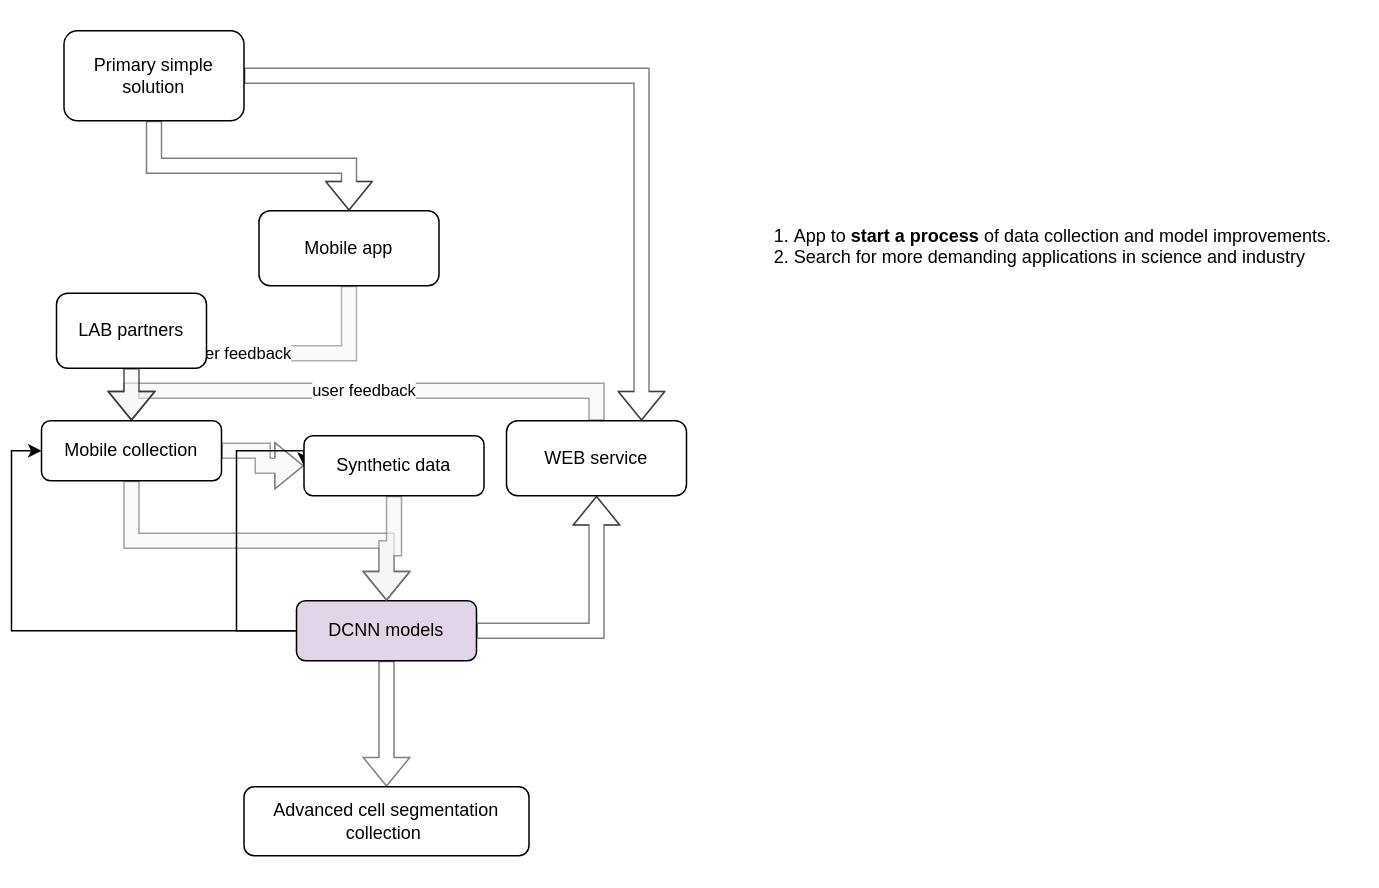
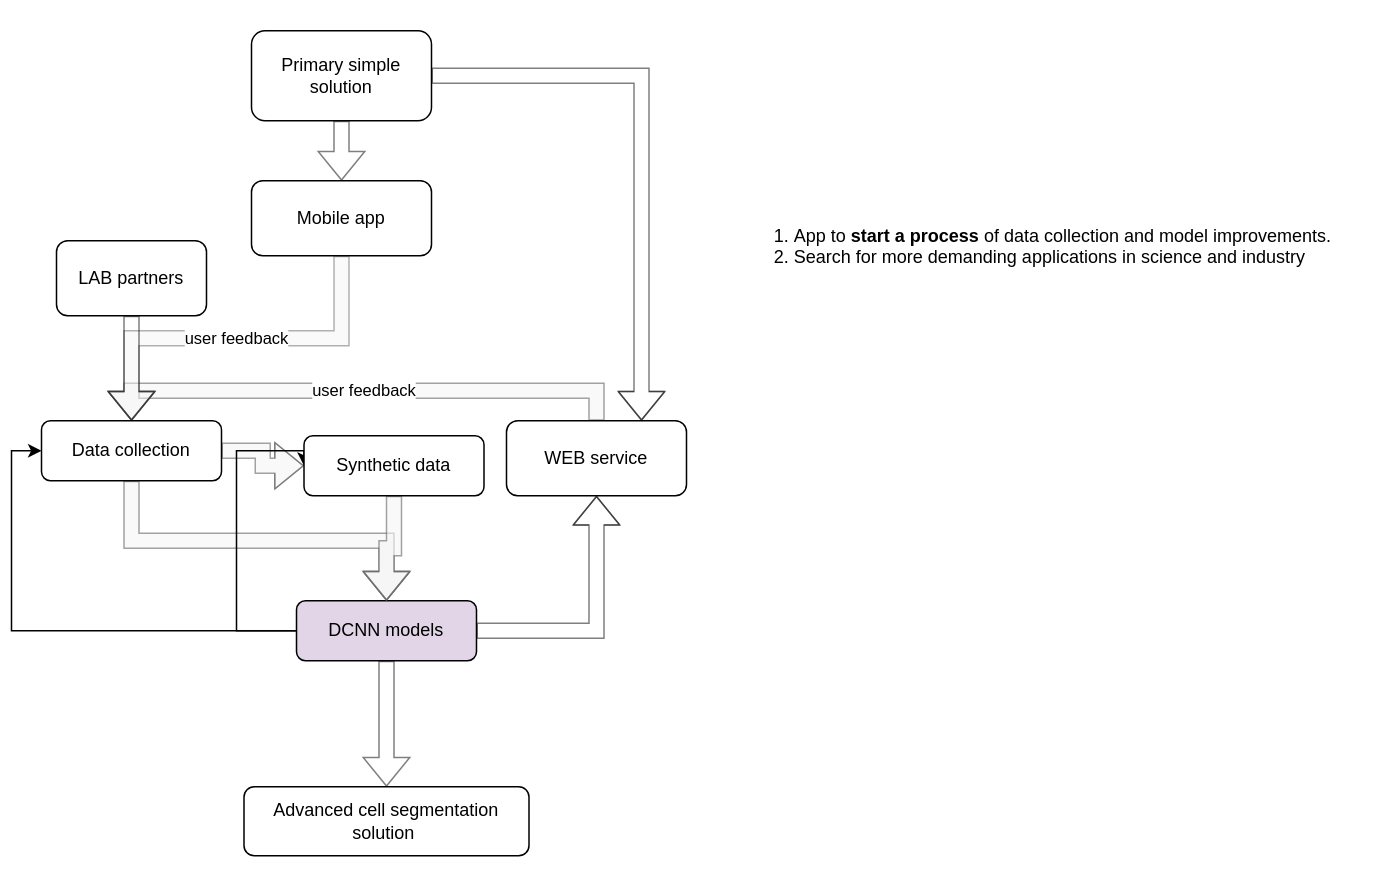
node "Primary simple solution": moved (154, 76) -> (341, 76)
node "Mobile app": moved (349, 248) -> (341, 218)
node "LAB partners": moved (131, 331) -> (131, 278)
node "Mobile collection": label "Mobile collection" -> "Data collection"
node "Advanced cell segmentation collection": label "Advanced cell segmentation collection" -> "Advanced cell segmentation solution"
